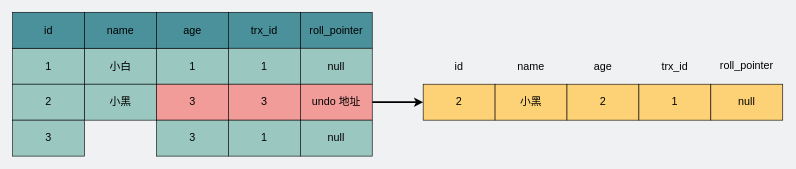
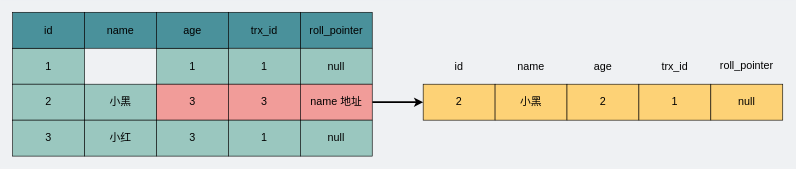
node "小白": removed
node "undo 地址": label "undo 地址" -> "name 地址"
node "小红": added
